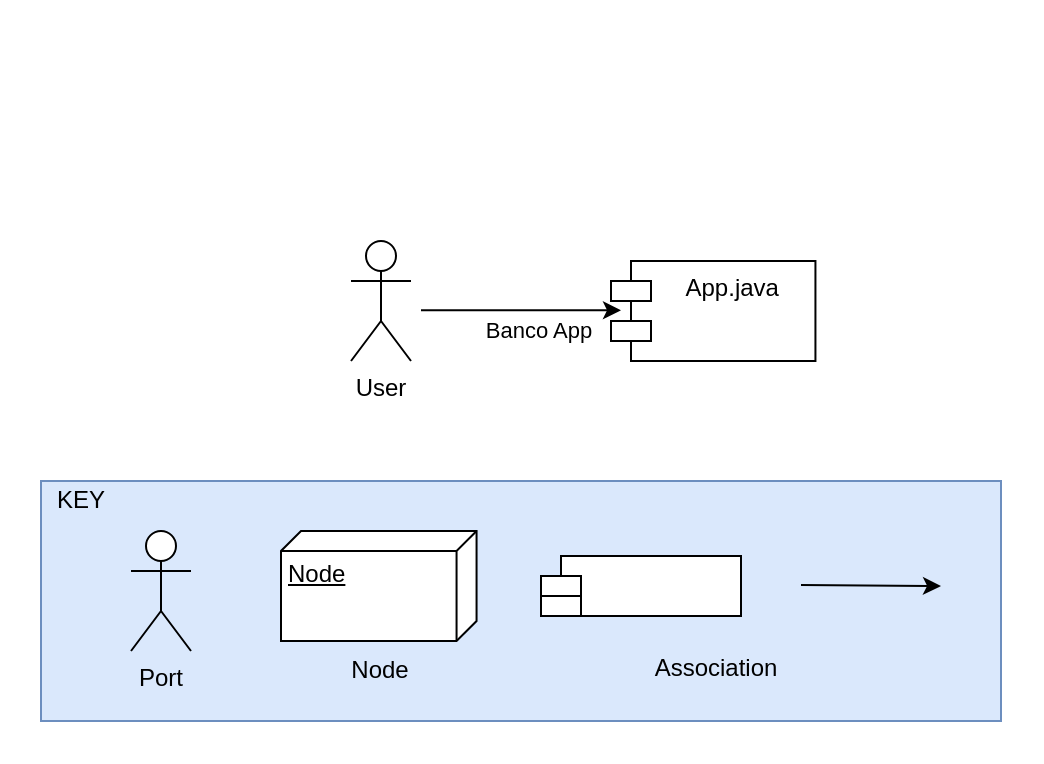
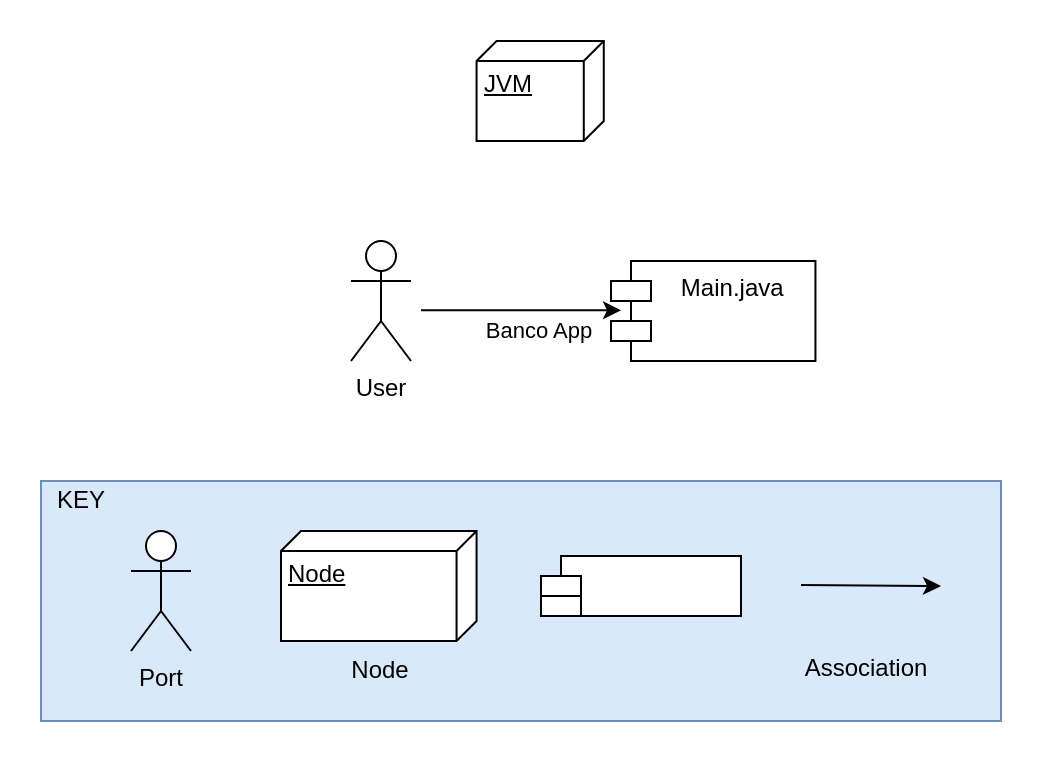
node "JVM": added
node "App.java": label "App.java" -> "Main.java"
node "Association": moved (717, 669) -> (867, 669)
